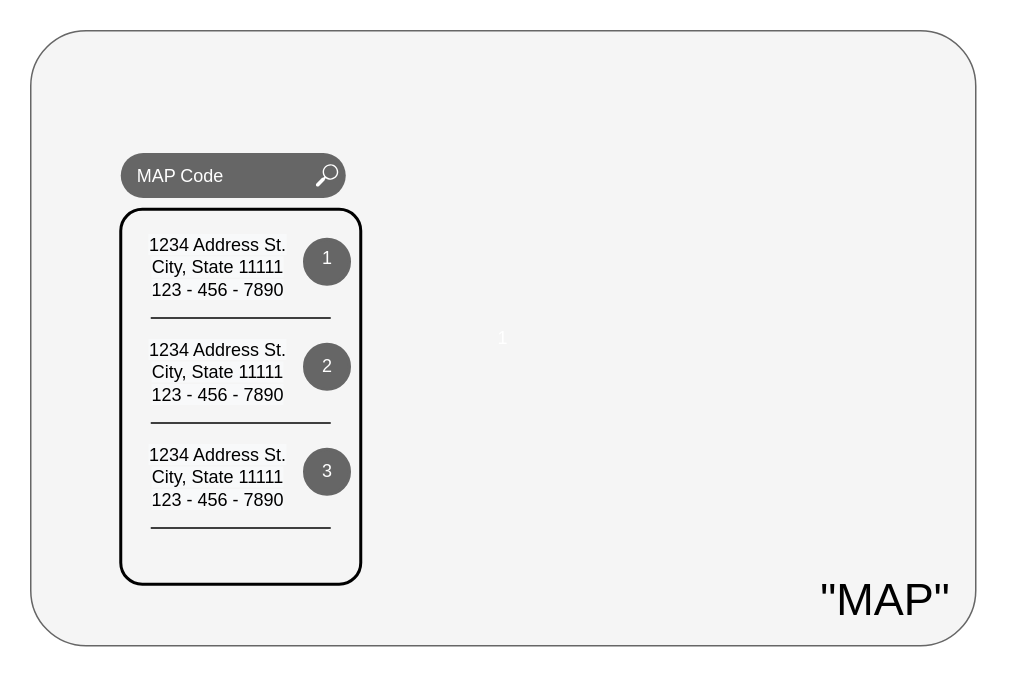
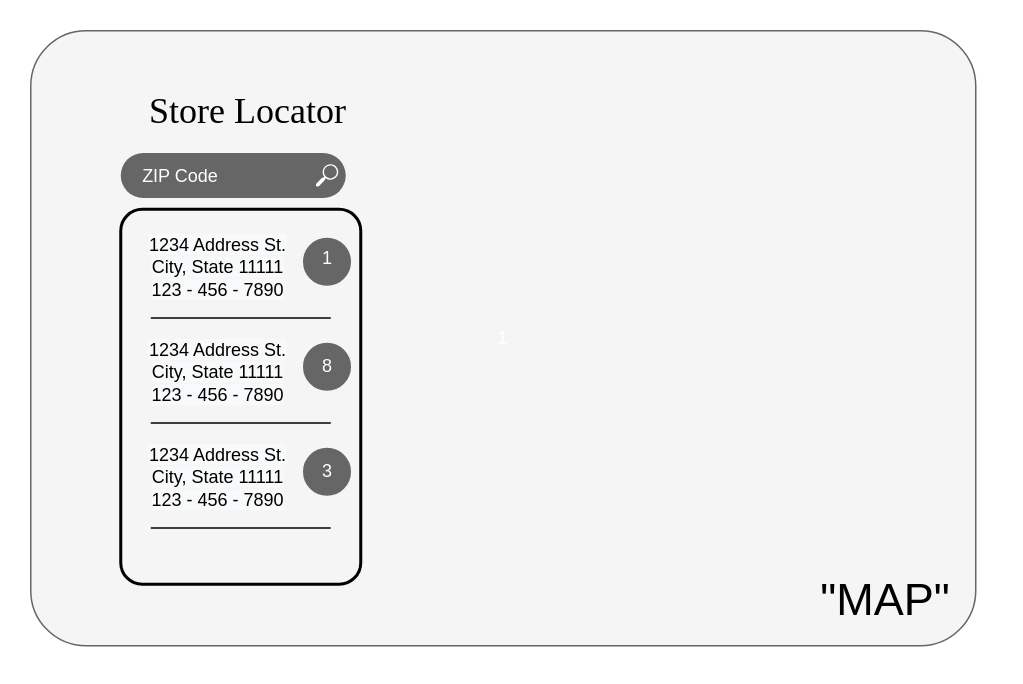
node "Store Locator": added
node "MAP Code": label "MAP Code" -> "ZIP Code"
node "2": label "2" -> "8"
